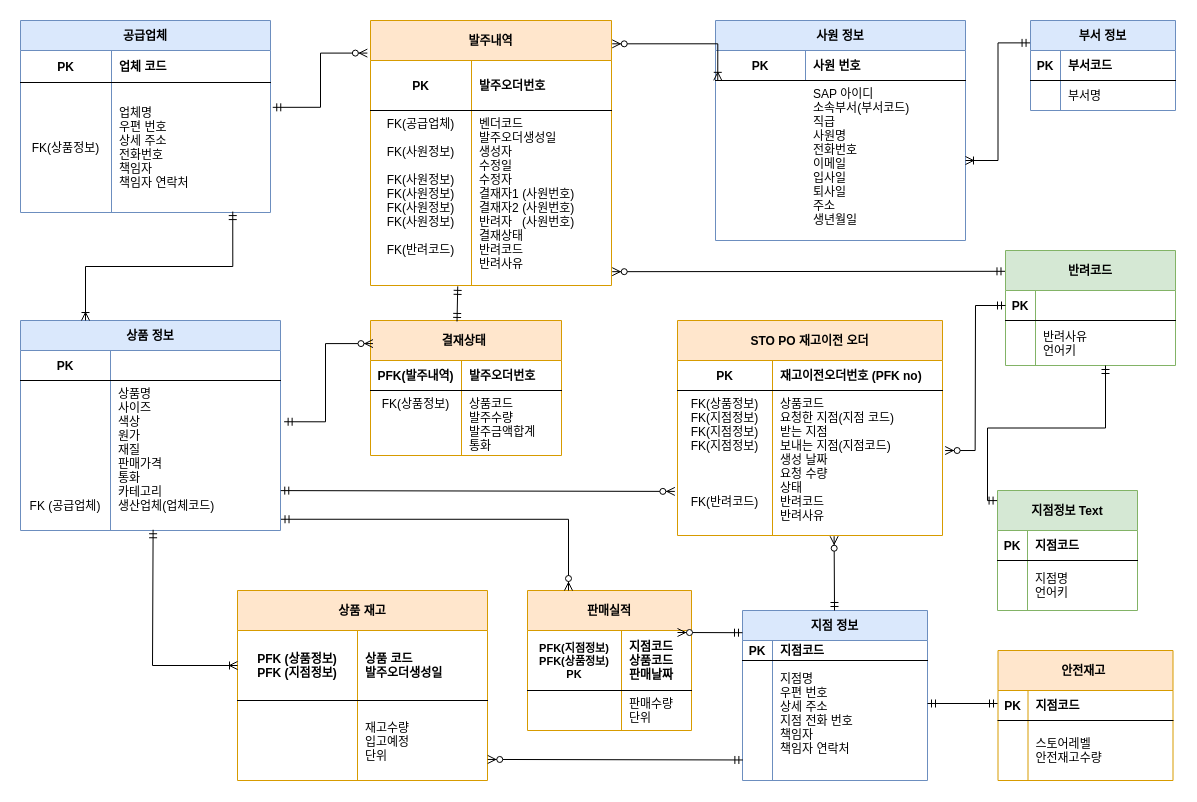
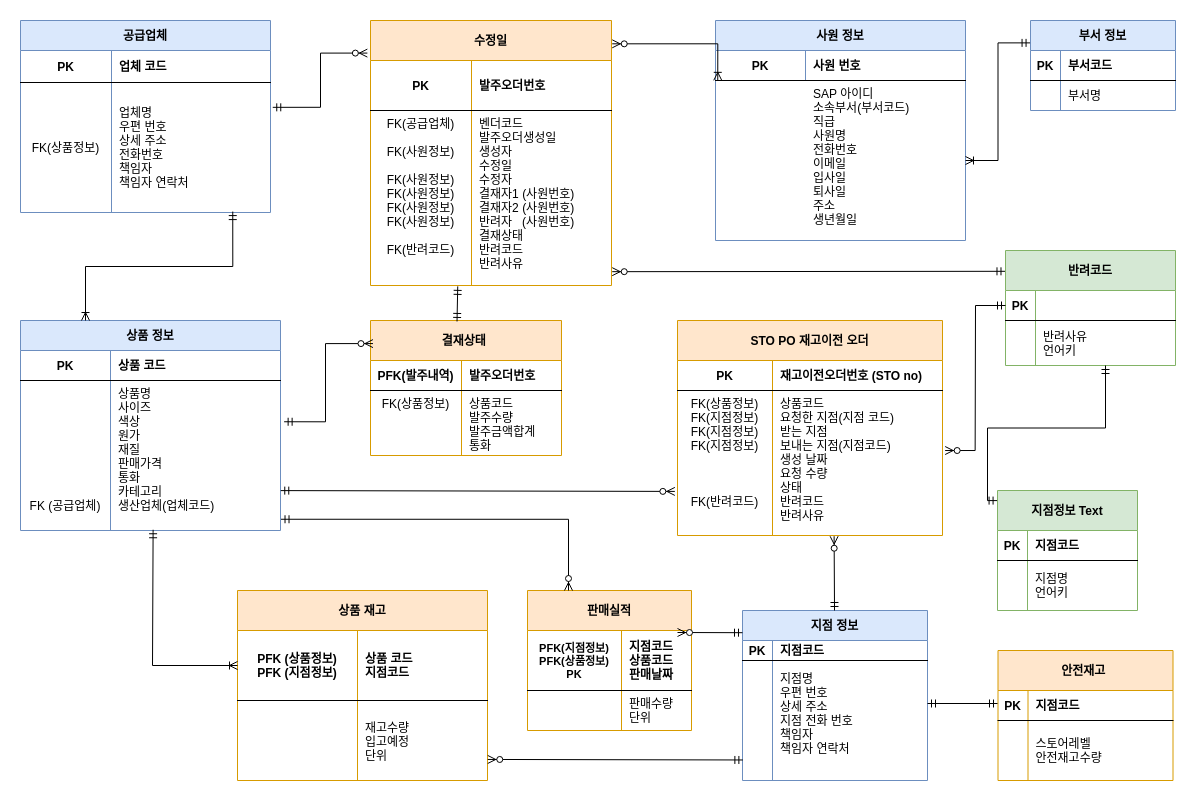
node "발주내역": label "발주내역" -> "수정일"
node "상품 코드": added
node "재고이전오더번호 (PFK no)": label "재고이전오더번호 (PFK no)" -> "재고이전오더번호 (STO no)"
node "상품 코드 발주오더생성일": label "상품 코드 발주오더생성일" -> "상품 코드 지점코드"
